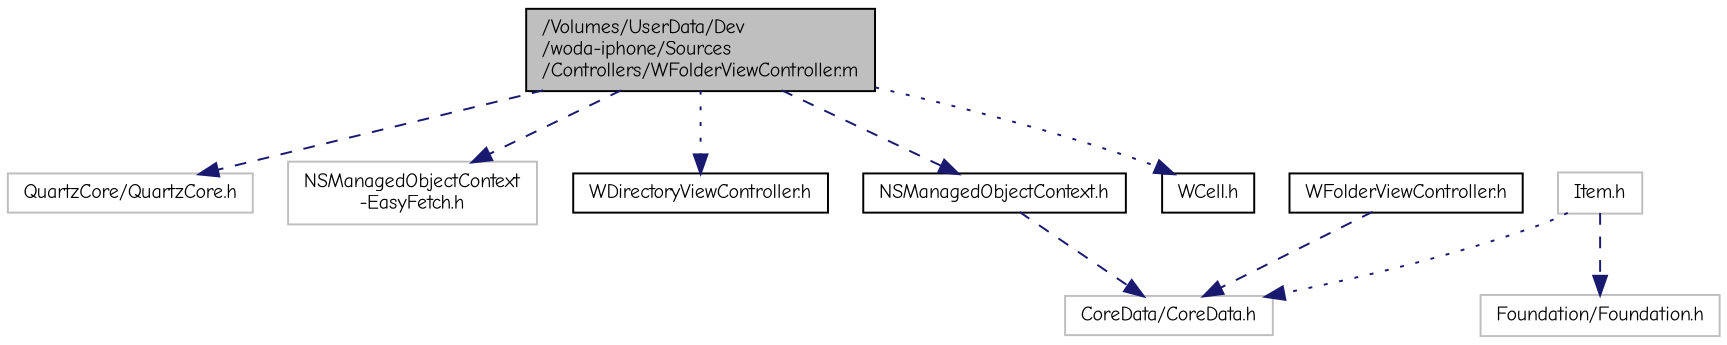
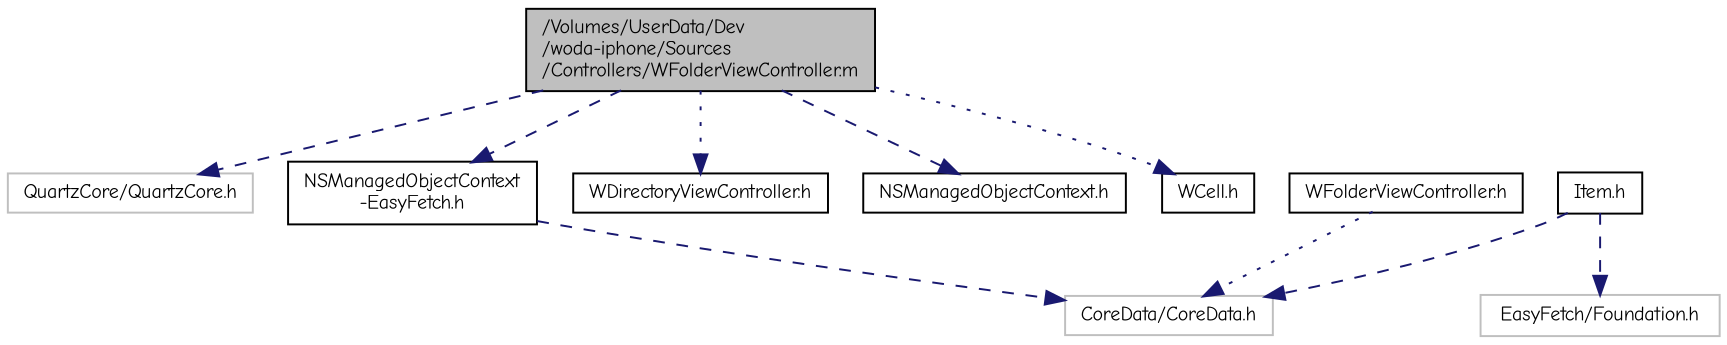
node "NSManagedObjectContext -EasyFetch.h": color grey75 -> black
node "Item.h": color grey75 -> black
edge "NSManagedObjectContext.h" -> "CoreData/CoreData.h": now "NSManagedObjectContext -EasyFetch.h" -> "CoreData/CoreData.h"
edge "WFolderViewController.h" -> "CoreData/CoreData.h": style dashed -> dotted
edge "Item.h" -> "CoreData/CoreData.h": style dotted -> dashed
node "Foundation/Foundation.h": label "Foundation/Foundation.h" -> "EasyFetch/Foundation.h"
